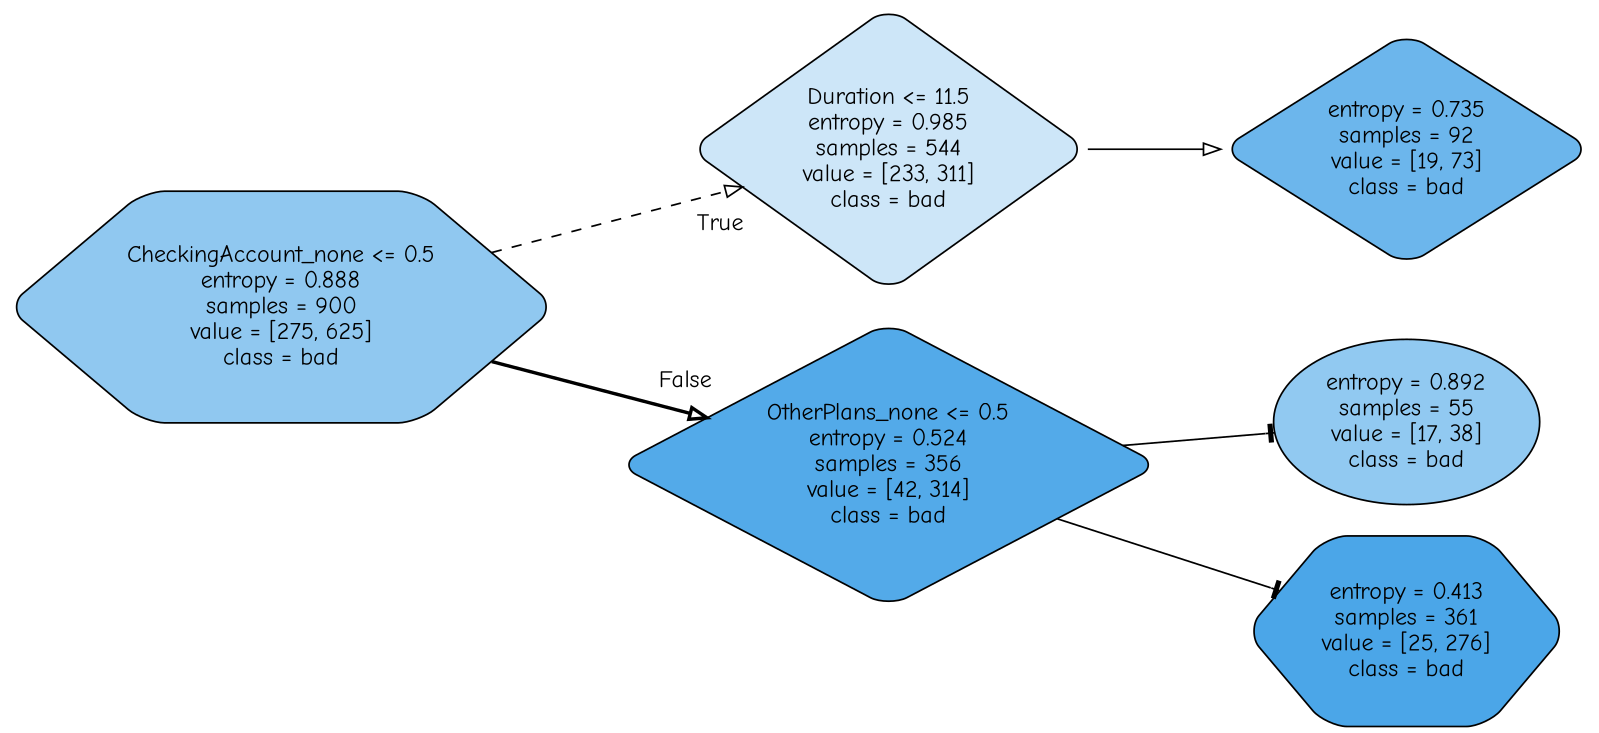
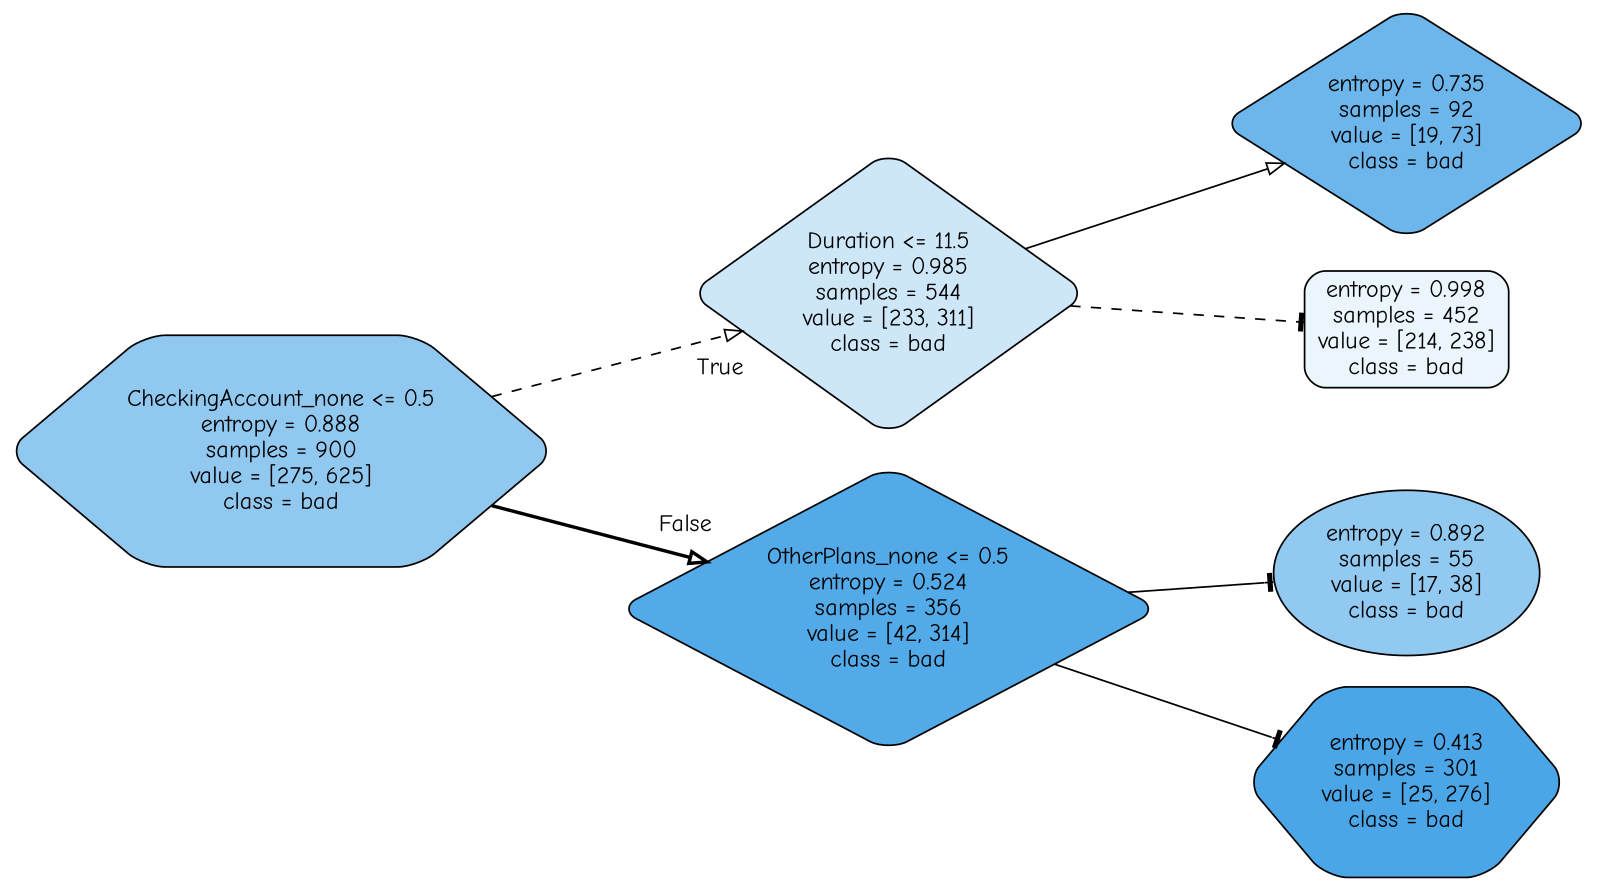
node "entropy = 0.998 samples = 452 value = [214, 238] class = bad": added
node "entropy = 0.413 samples = 361 value = [25, 276] class = bad": label "entropy = 0.413 samples = 361 value = [25, 276] class = bad" -> "entropy = 0.413 samples = 301 value = [25, 276] class = bad"
